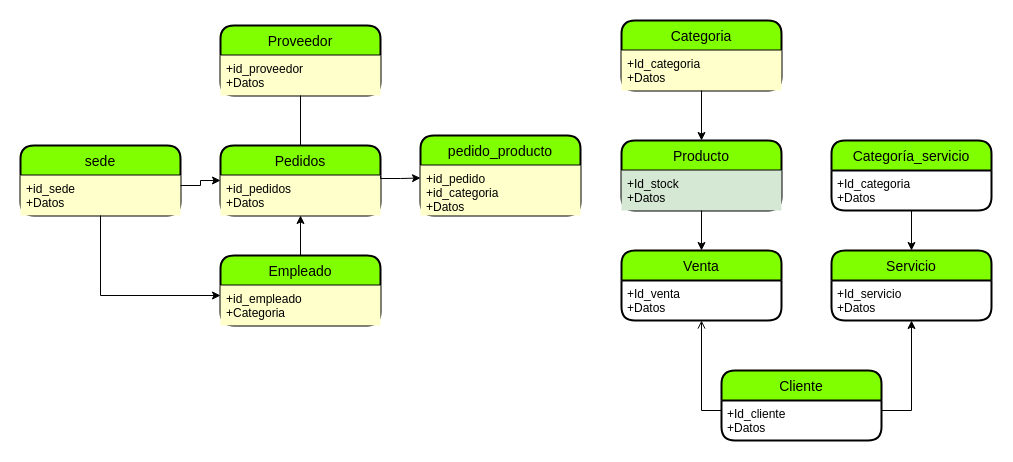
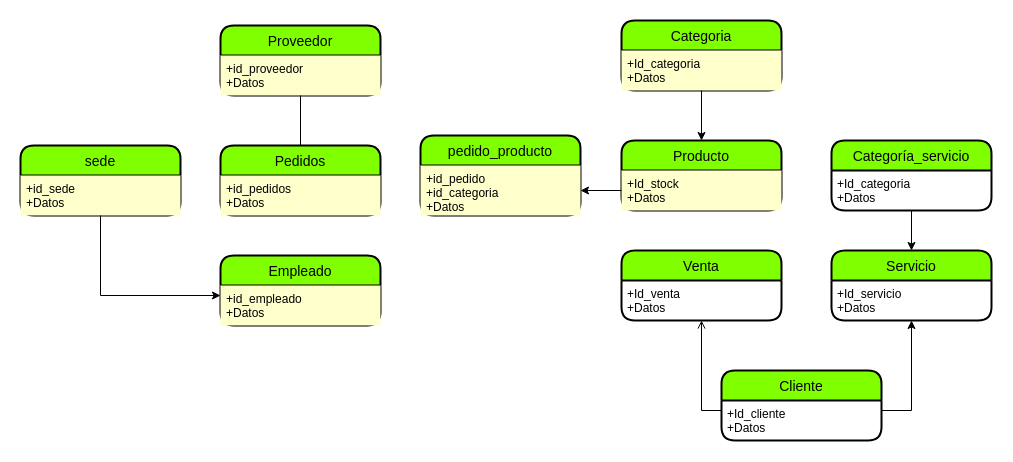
edge "+id_pedidos +Datos" -> "+id_pedido +id_categoria +Datos": removed
edge "+id_sede +Datos" -> "Pedidos": removed
edge "+Id_stock +Datos" -> "+id_pedido +id_categoria +Datos": added
node "+Id_stock +Datos": fillcolor #d5e8d4 -> #ffffcc
edge "+Id_stock +Datos" -> "Venta": removed
edge "Empleado" -> "+id_pedidos +Datos": removed
node "+id_empleado +Categoria": label "+id_empleado +Categoria" -> "+id_empleado +Datos"
